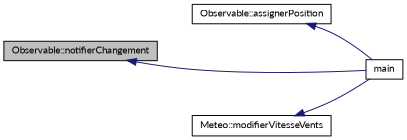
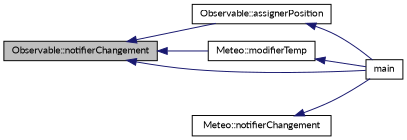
edge "Observable::assignerPosition" -> "Observable::notifierChangement": added
node "Meteo::modifierTemp": added
node "Meteo::modifierVitesseVents": label "Meteo::modifierVitesseVents" -> "Meteo::notifierChangement"
